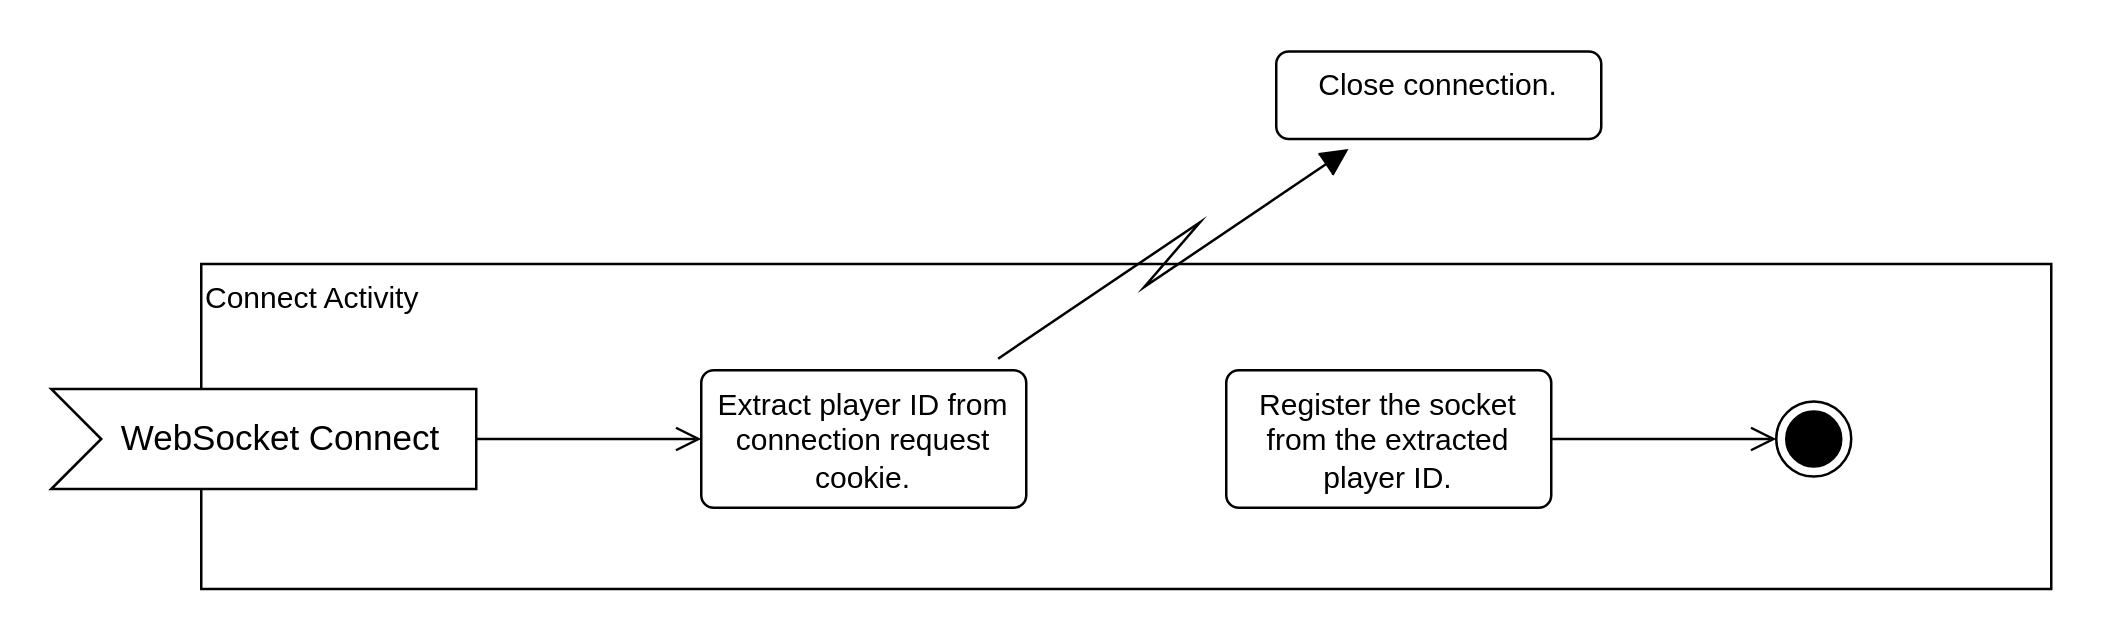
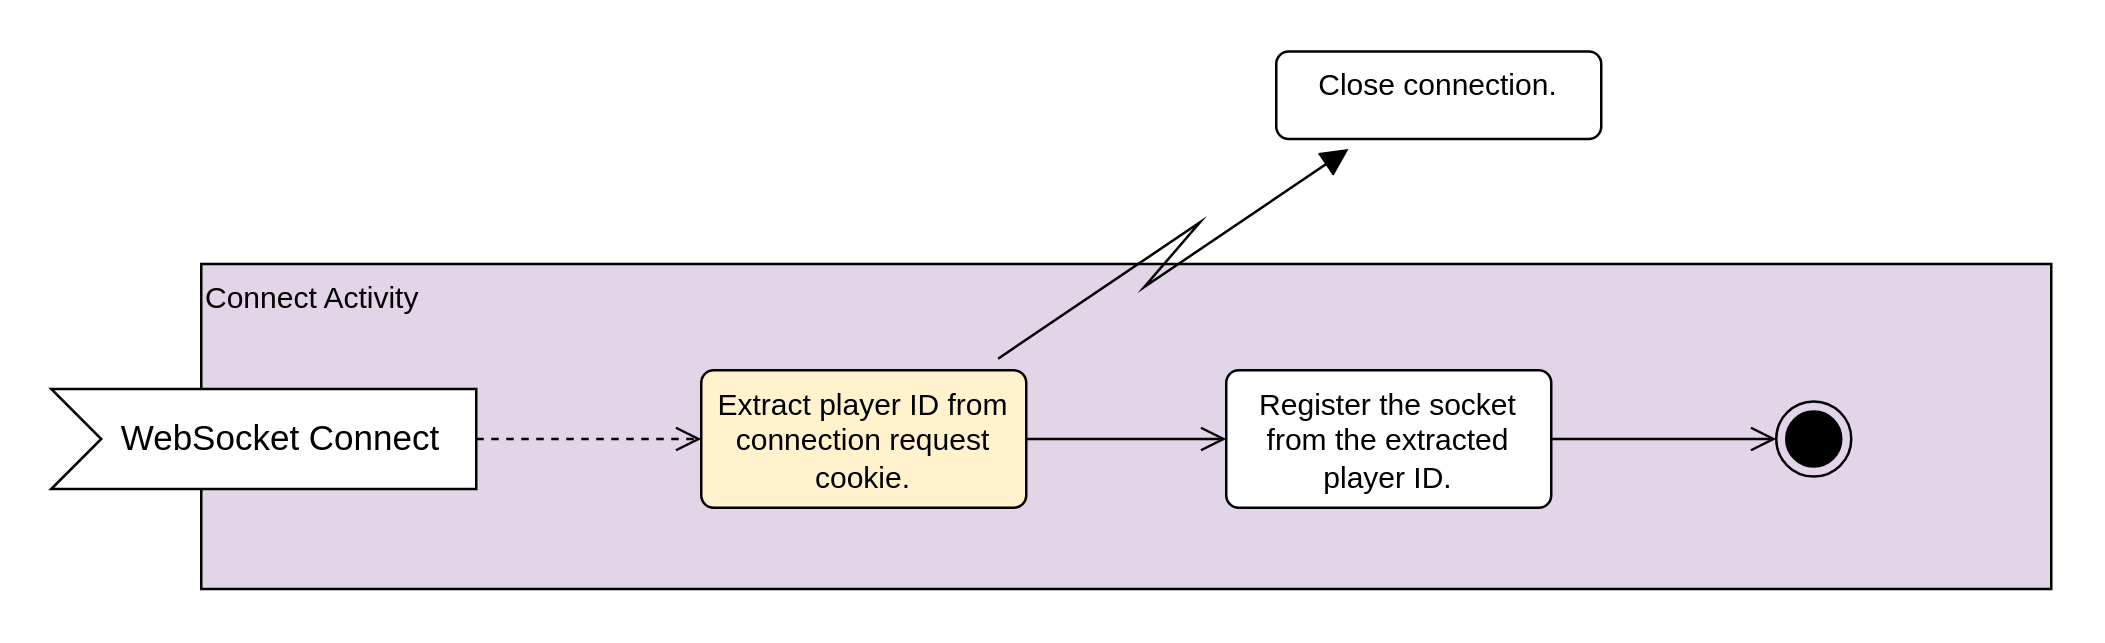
node "Connect Activity": fillcolor #ffffff -> #e1d5e7
edge "WebSocket Connect" -> "Extract player ID from connection request cookie.": style solid -> dashed
node "Extract player ID from connection request cookie.": fillcolor #ffffff -> #fff2cc
edge "Extract player ID from connection request cookie." -> "Register the socket from the extracted player ID.": added
